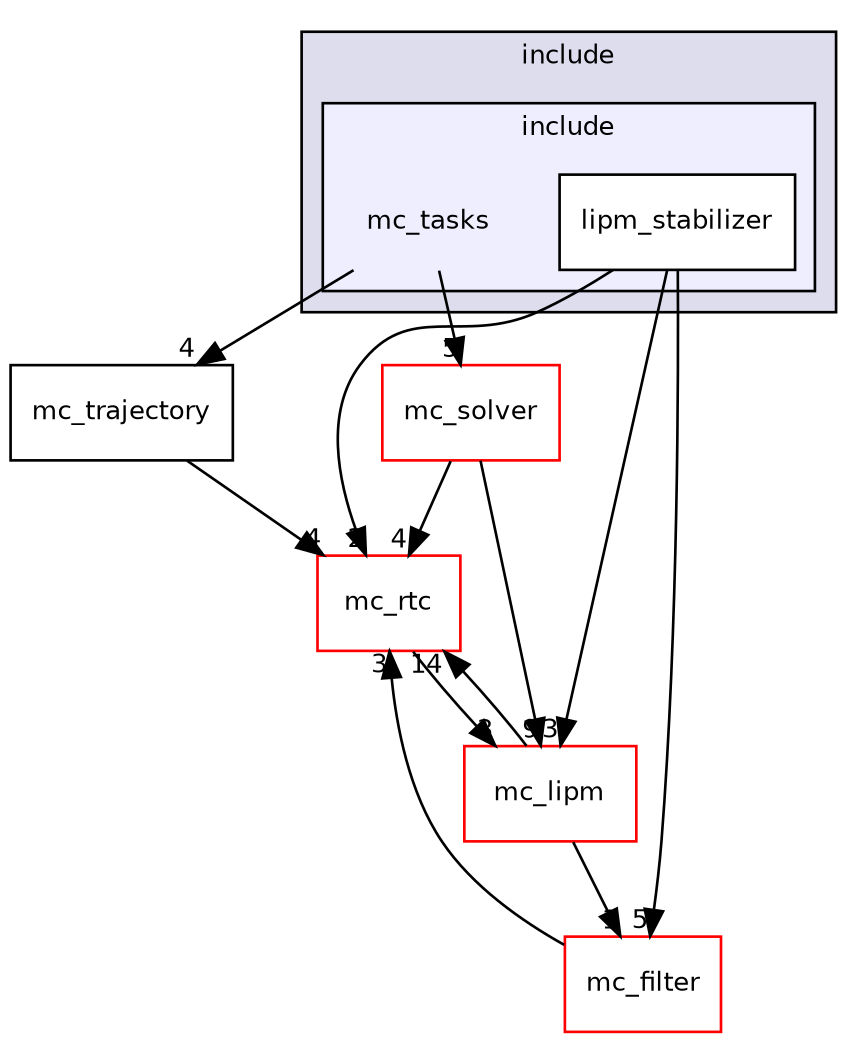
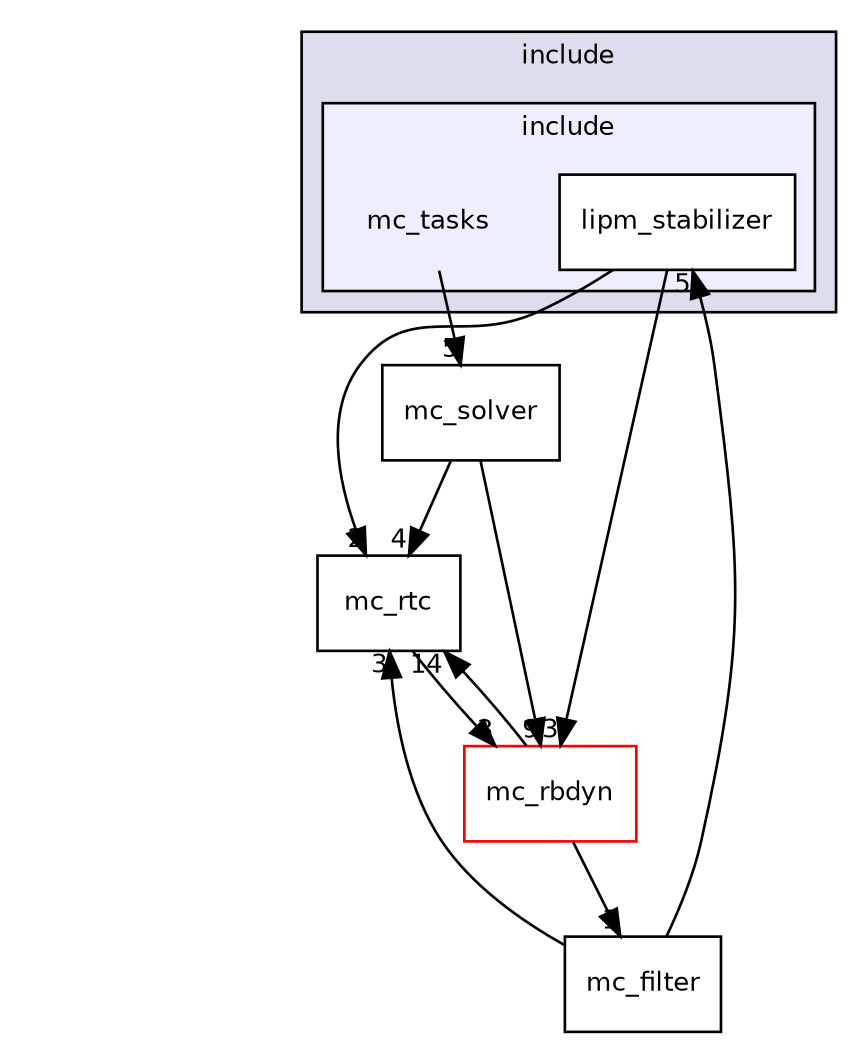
node "mc_trajectory": removed
node "mc_solver": color red -> black
edge "lipm_stabilizer" -> "mc_filter": reversed
node "mc_rtc": color red -> black
node "mc_lipm": label "mc_lipm" -> "mc_rbdyn"
node "mc_filter": color red -> black
